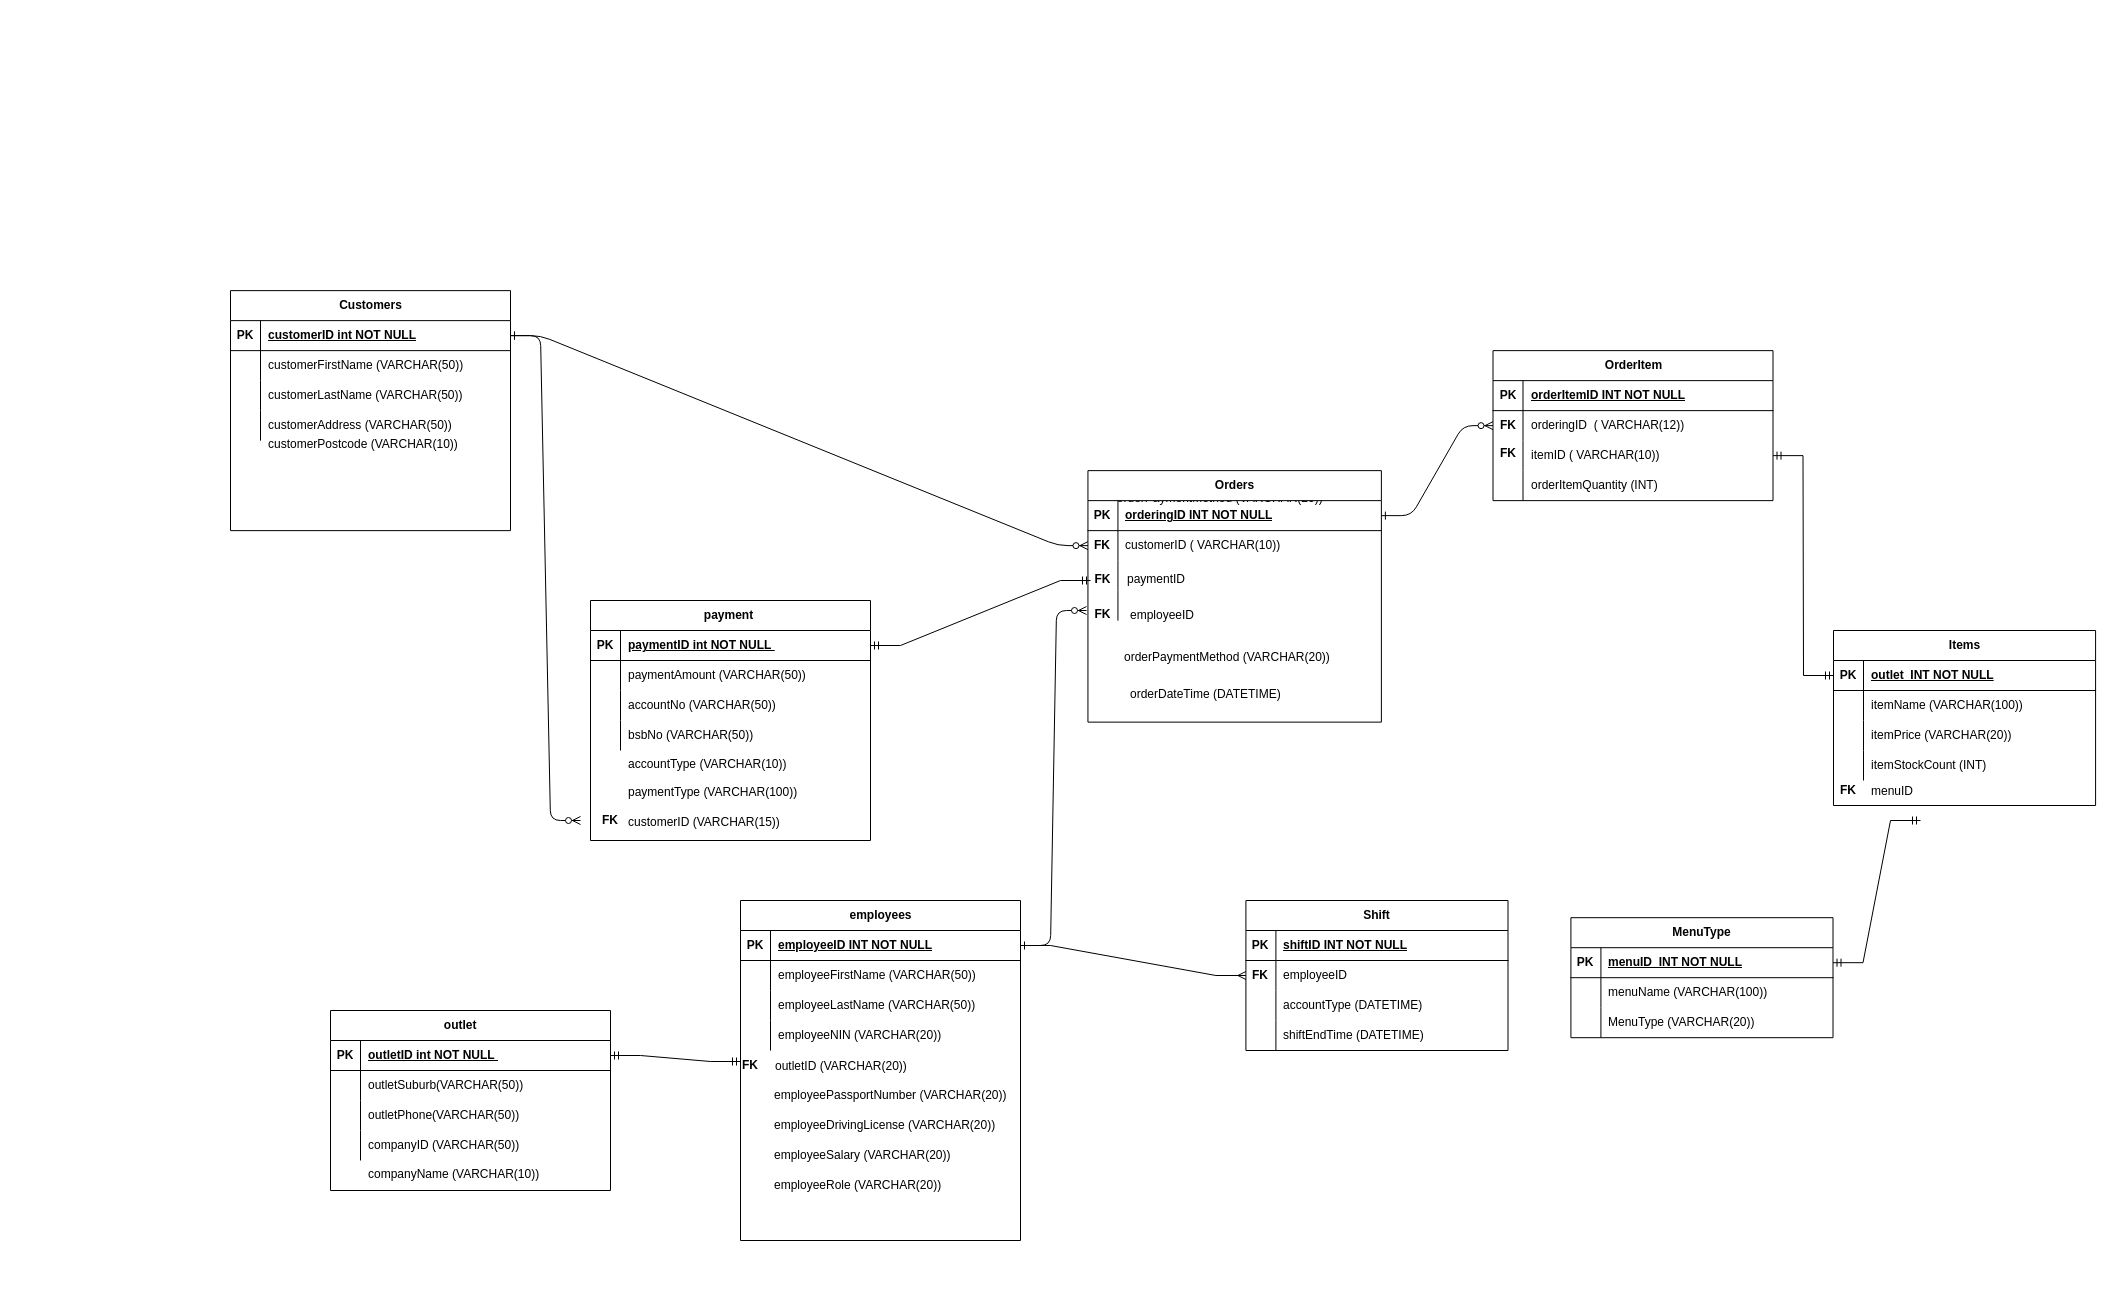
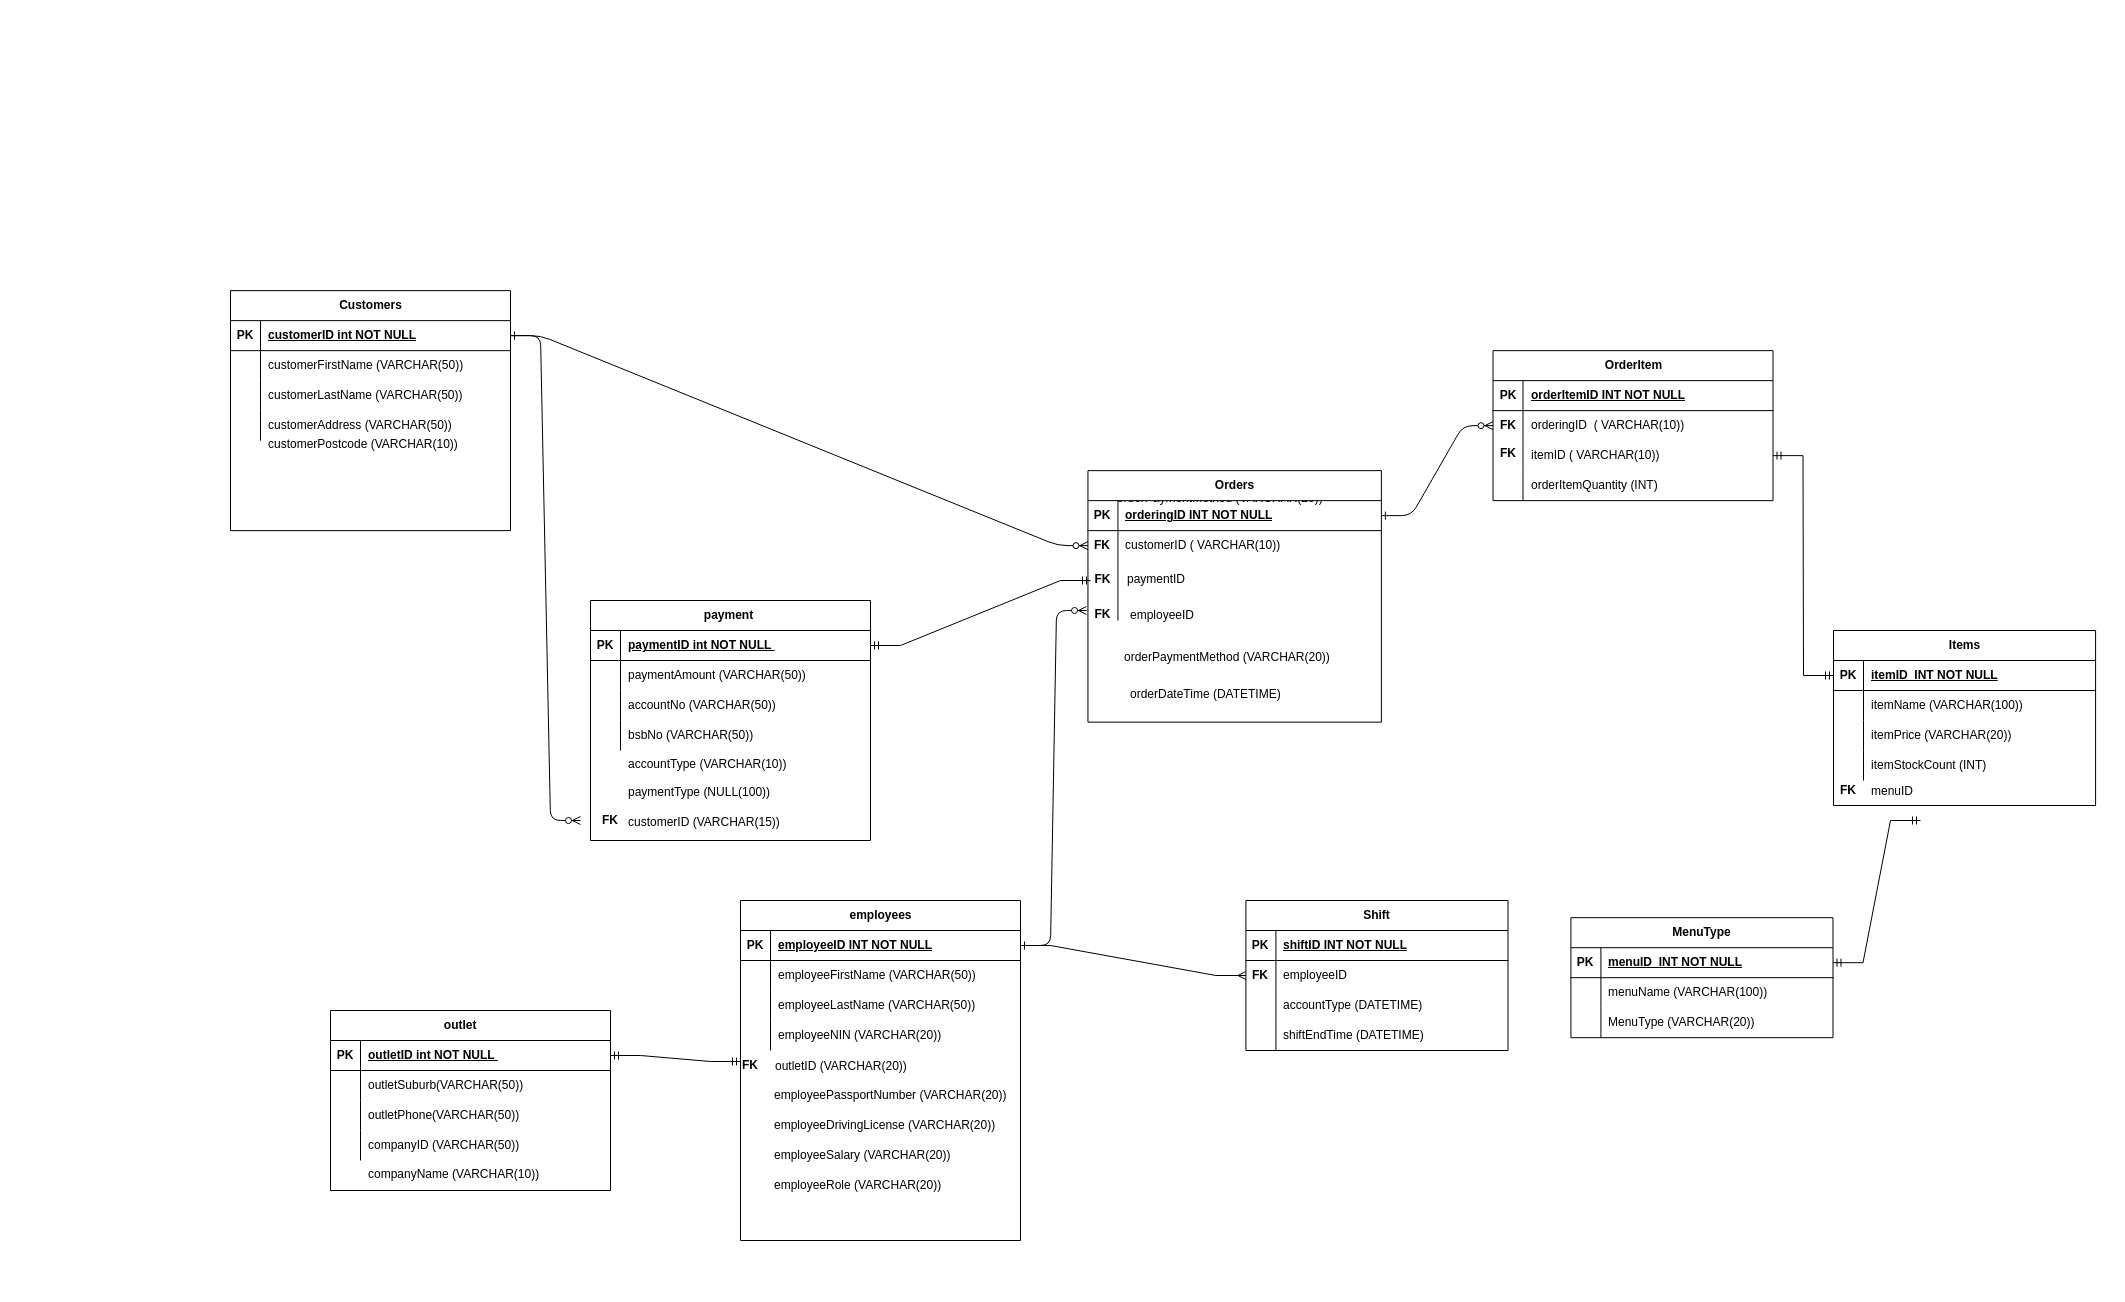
node "orderingID ( VARCHAR(12))": label "orderingID ( VARCHAR(12))" -> "orderingID ( VARCHAR(10))"
node "outlet INT NOT NULL": label "outlet INT NOT NULL" -> "itemID INT NOT NULL"
node "paymentType (VARCHAR(100))": label "paymentType (VARCHAR(100))" -> "paymentType (NULL(100))"
